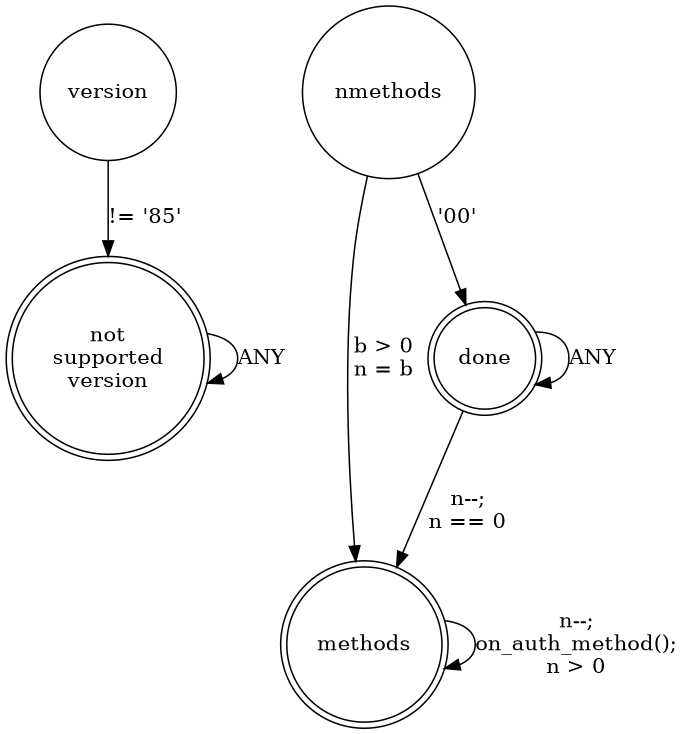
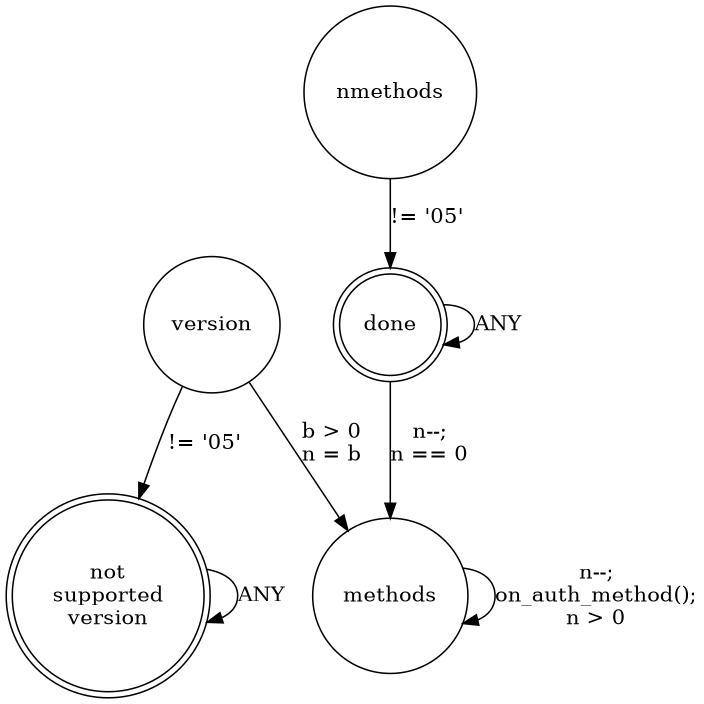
edge "version" -> "not supported version": label "!= '85'" -> "!= '05'"
edge "nmethods" -> "done": label "'00'" -> "!= '05'"
edge "nmethods" -> "methods": now "version" -> "methods"
node "methods": shape doublecircle -> circle
